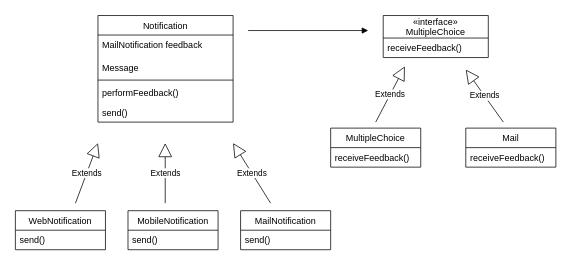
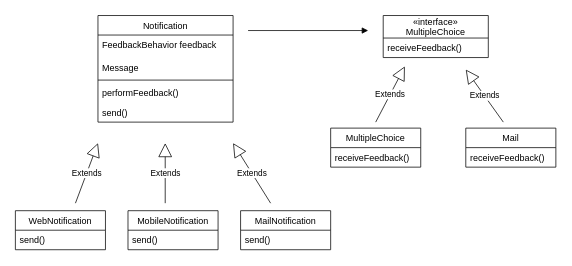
node "MailNotification feedback": label "MailNotification feedback" -> "FeedbackBehavior feedback"
